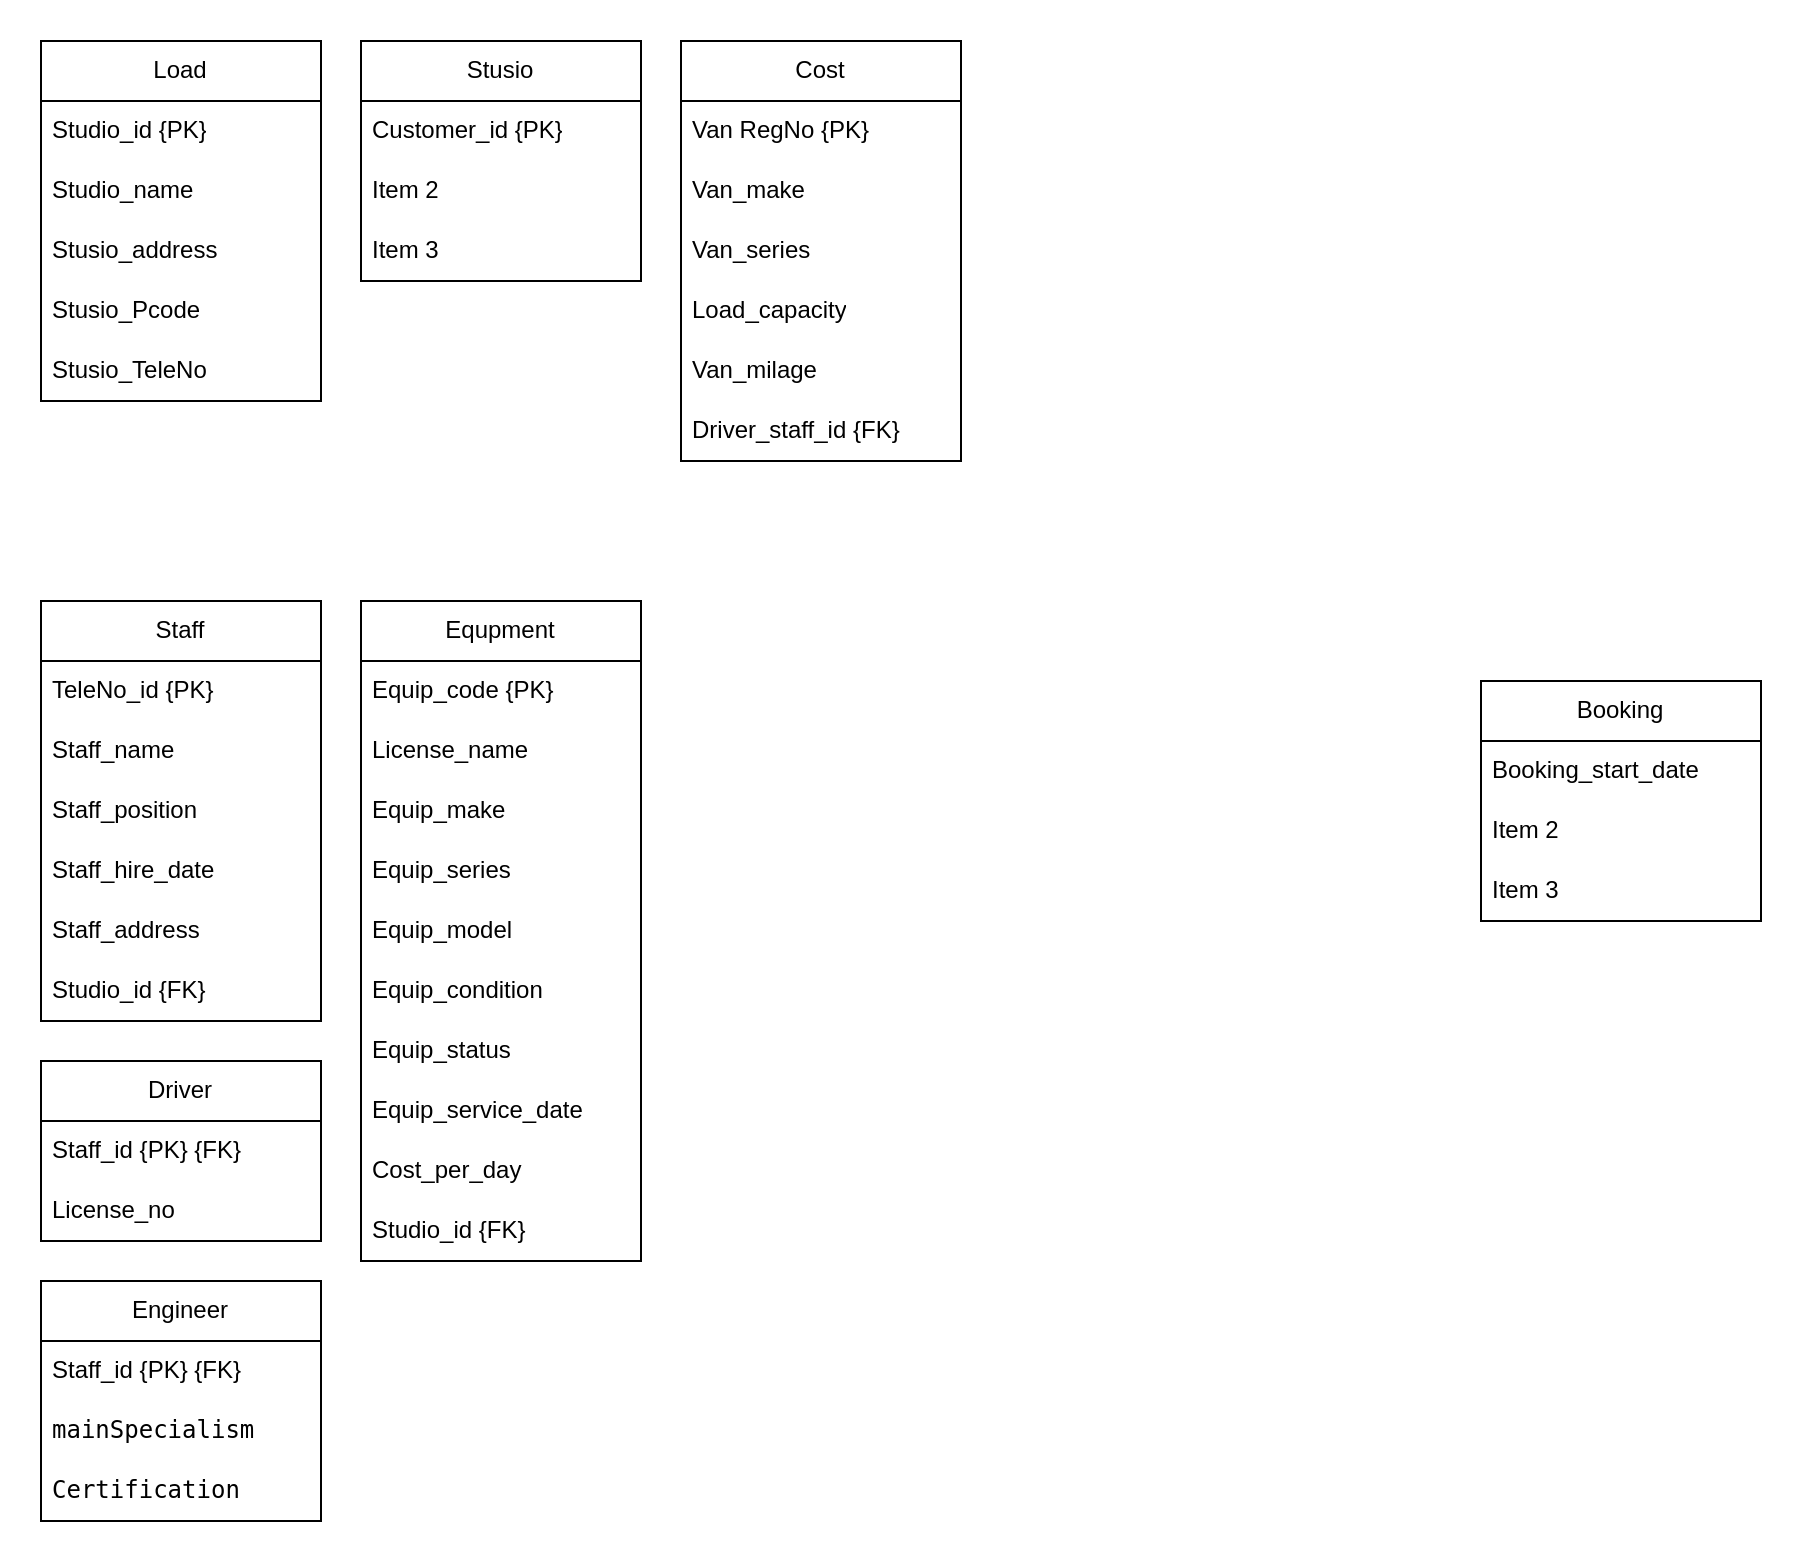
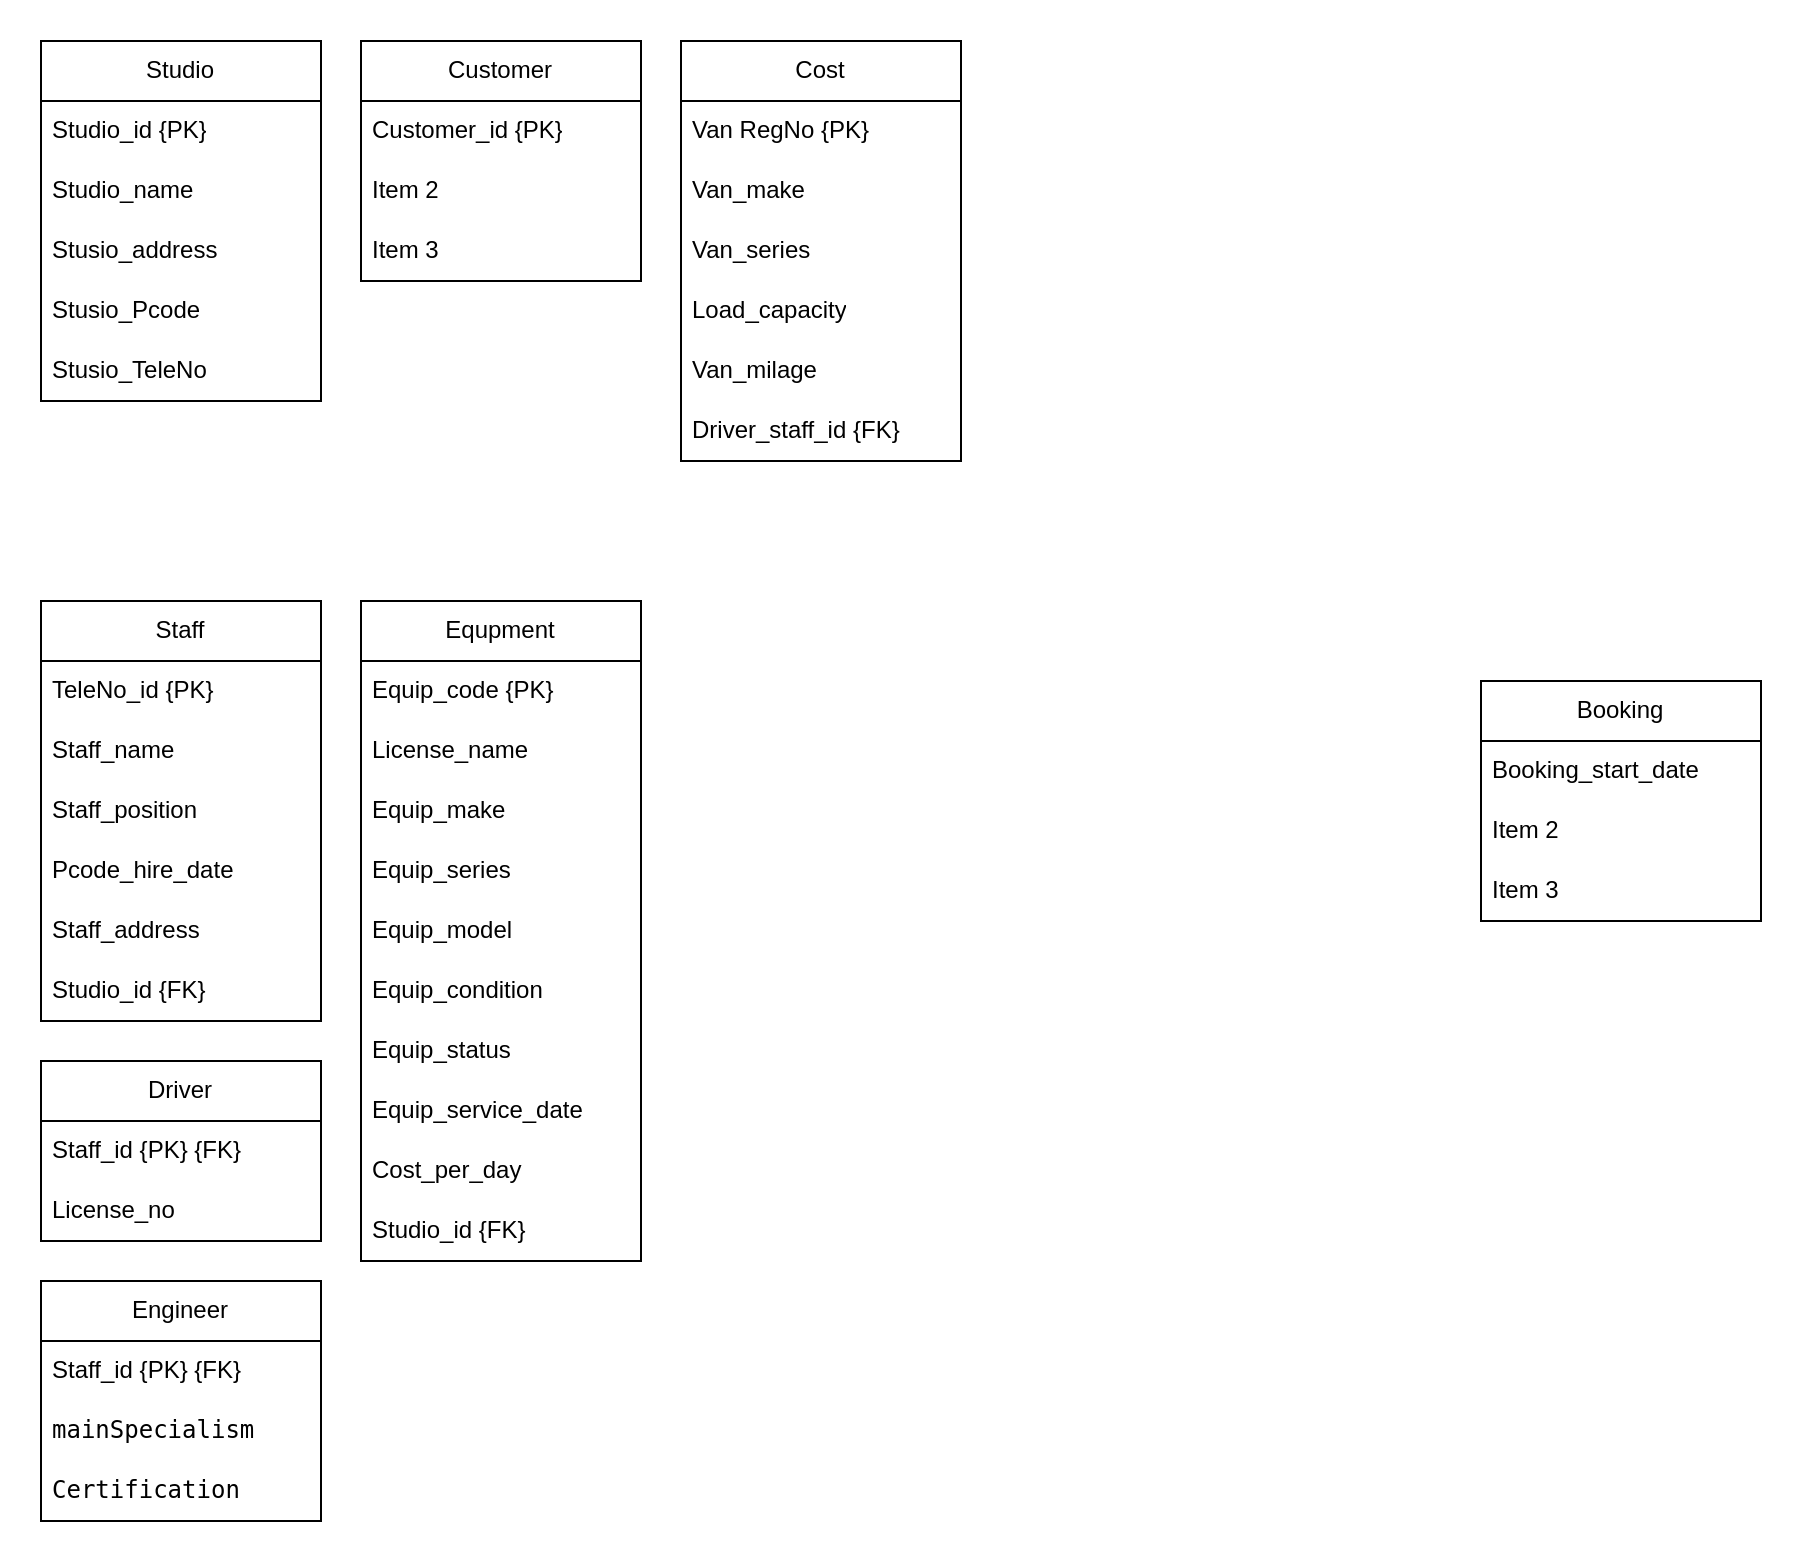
node "Load": label "Load" -> "Studio"
node "Stusio": label "Stusio" -> "Customer"
node "Staff_hire_date": label "Staff_hire_date" -> "Pcode_hire_date"
